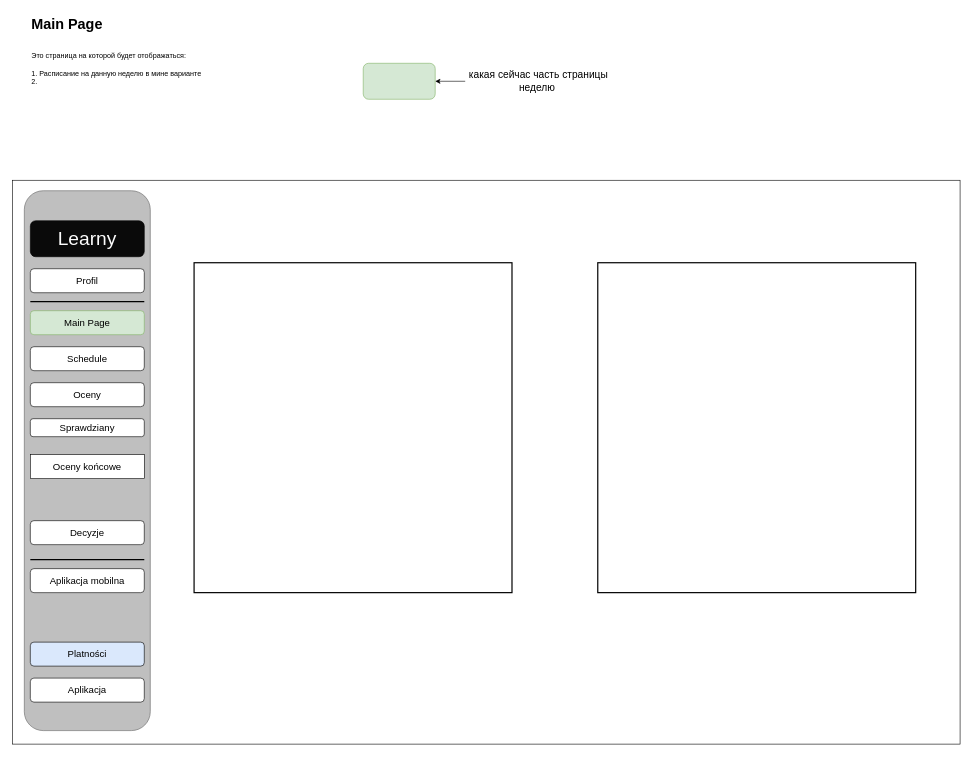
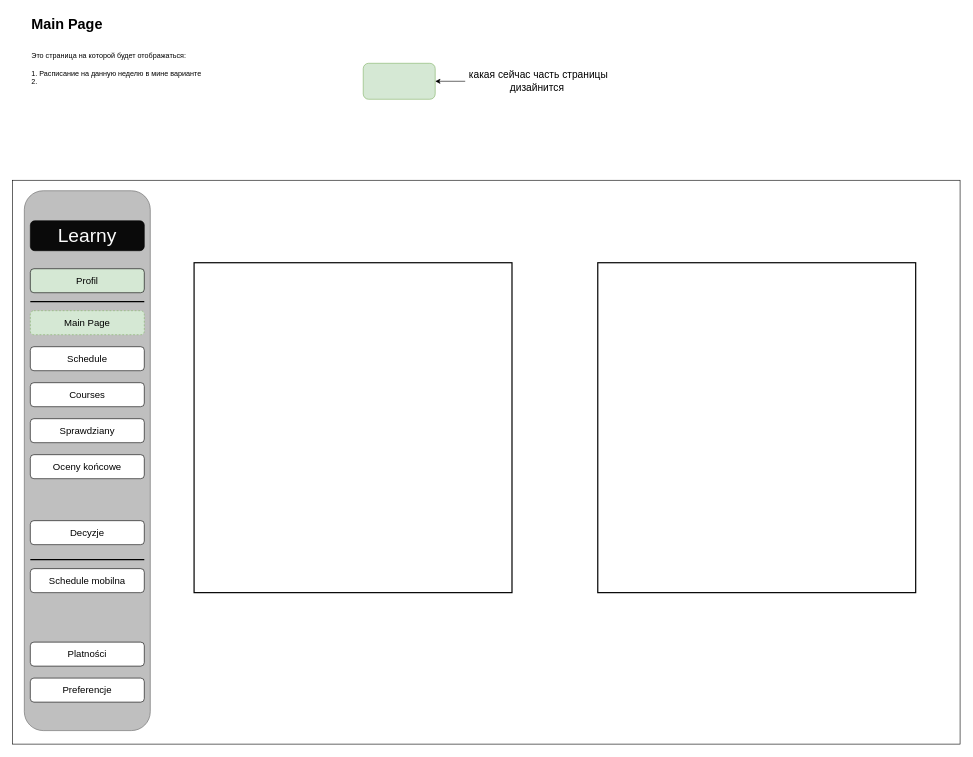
node "какая сейчас часть страницы неделю": label "какая сейчас часть страницы неделю" -> "какая сейчас часть страницы дизайнится"
node "Learny": size 114x36 -> 114x30
node "Profil": fillcolor #ffffff -> #d5e8d4
node "Main Page": style solid -> dashed
node "Oceny": label "Oceny" -> "Courses"
node "Sprawdziany": size 114x18 -> 114x24
node "Oceny końcowe": shape rectangle -> rounded rectangle
node "Aplikacja mobilna": label "Aplikacja mobilna" -> "Schedule mobilna"
node "Platności": fillcolor #dae8fc -> #ffffff
node "Aplikacja": label "Aplikacja" -> "Preferencje"
